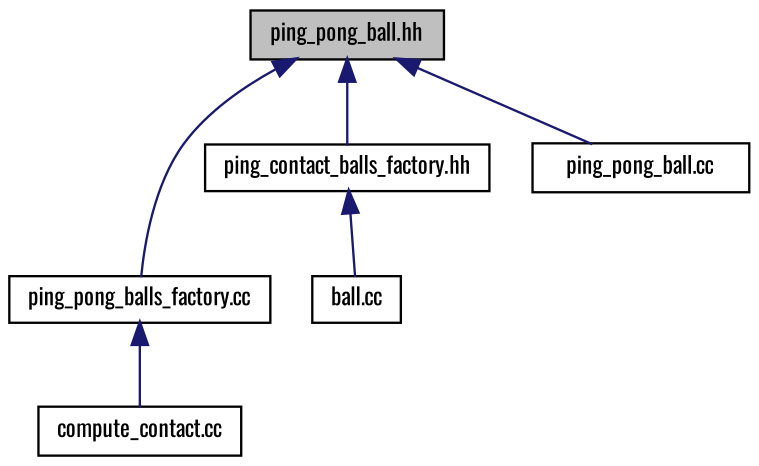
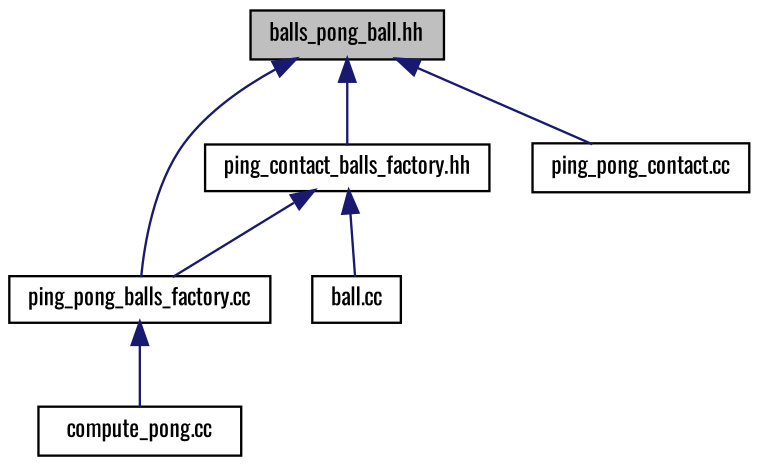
node "ping_pong_ball.hh": label "ping_pong_ball.hh" -> "balls_pong_ball.hh"
node "ping_pong_ball.cc": label "ping_pong_ball.cc" -> "ping_pong_contact.cc"
edge "ping_pong_balls_factory.cc" -> "ping_contact_balls_factory.hh": added
node "compute_contact.cc": label "compute_contact.cc" -> "compute_pong.cc"
